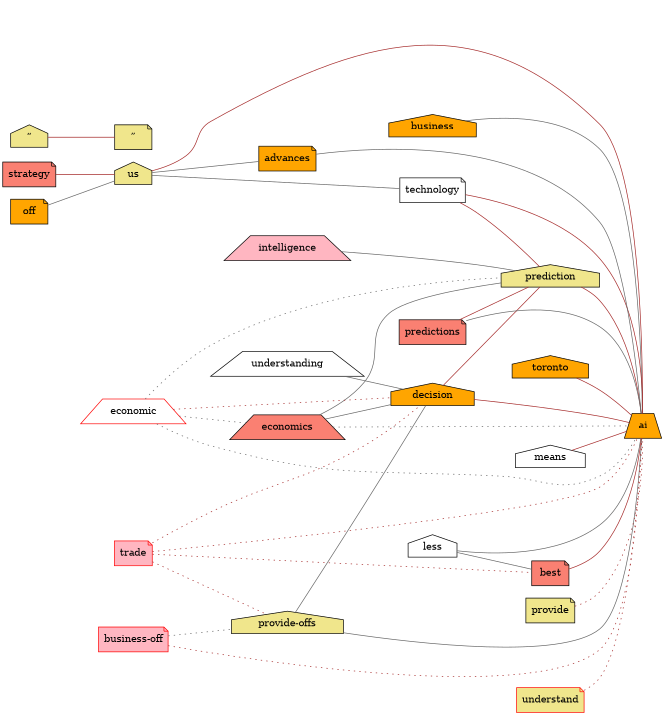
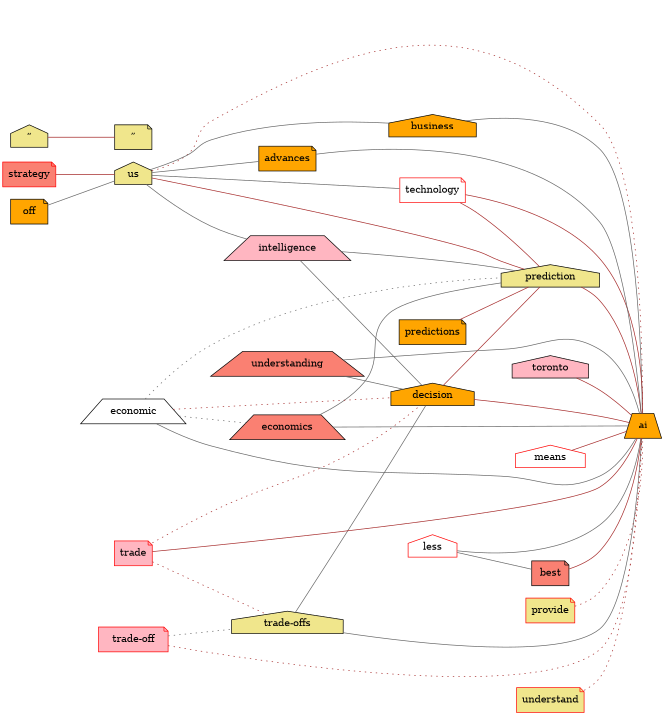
edge "us" -- "ai": style solid -> dotted
edge "business" -- "us": added
node "strategy": color black -> red
node "technology": color black -> red
edge "us" -- "intelligence": added
edge "us" -- "prediction": added
edge "predictions" -- "ai": now "understanding" -- "ai"
node "predictions": fillcolor salmon -> orange
node "understanding": fillcolor white -> salmon
node "toronto": fillcolor orange -> lightpink
node "economic": color red -> black
edge "decision" -- "economics": now "decision" -- "intelligence"
edge "ai" -- "economics": style dotted -> solid
node "means": color black -> red
edge "economic" -- "ai": style dotted -> solid
edge "ai" -- "trade": style dotted -> solid
node "less": color black -> red
edge "trade" -- "best": removed
node "provide": color black -> red
node "provide-offs": label "provide-offs" -> "trade-offs"
node "business-off": label "business-off" -> "trade-off"
